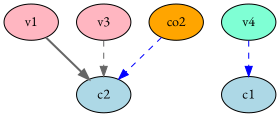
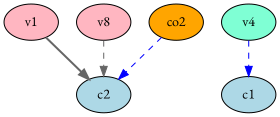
node "v3": label "v3" -> "v8"
